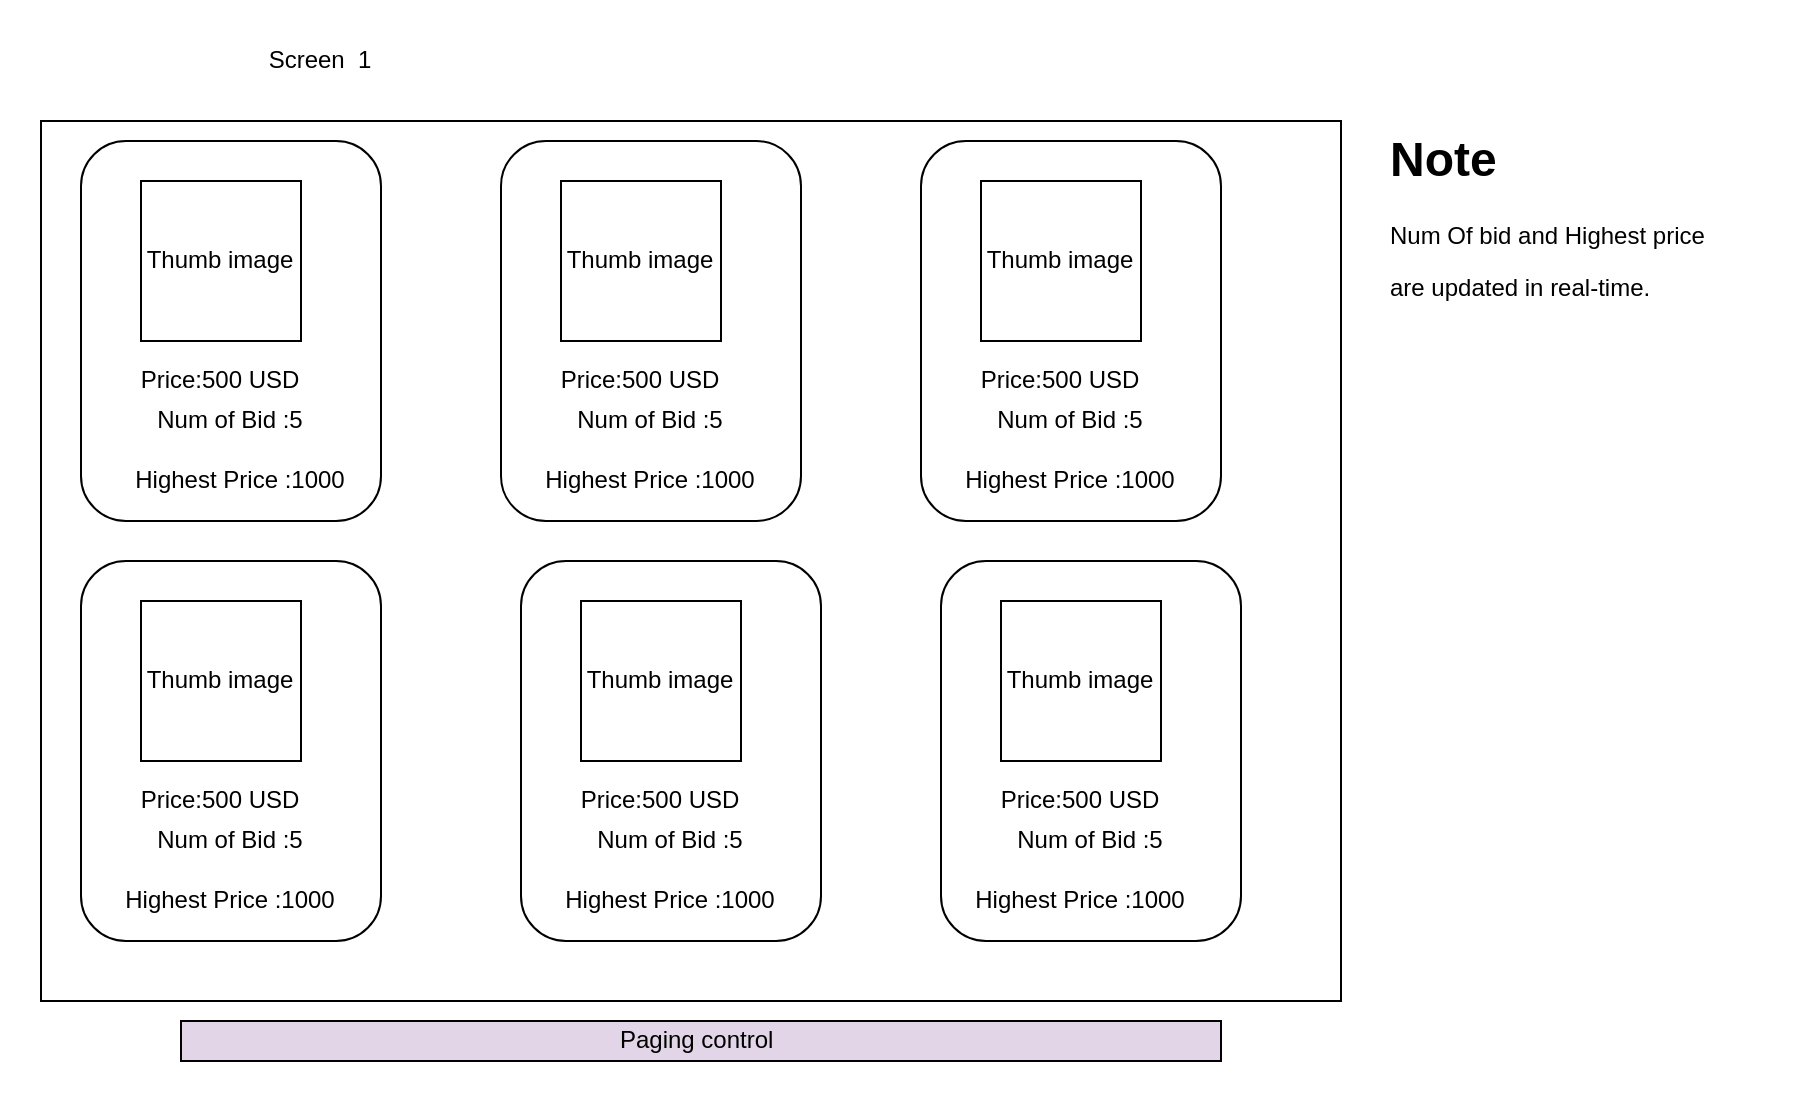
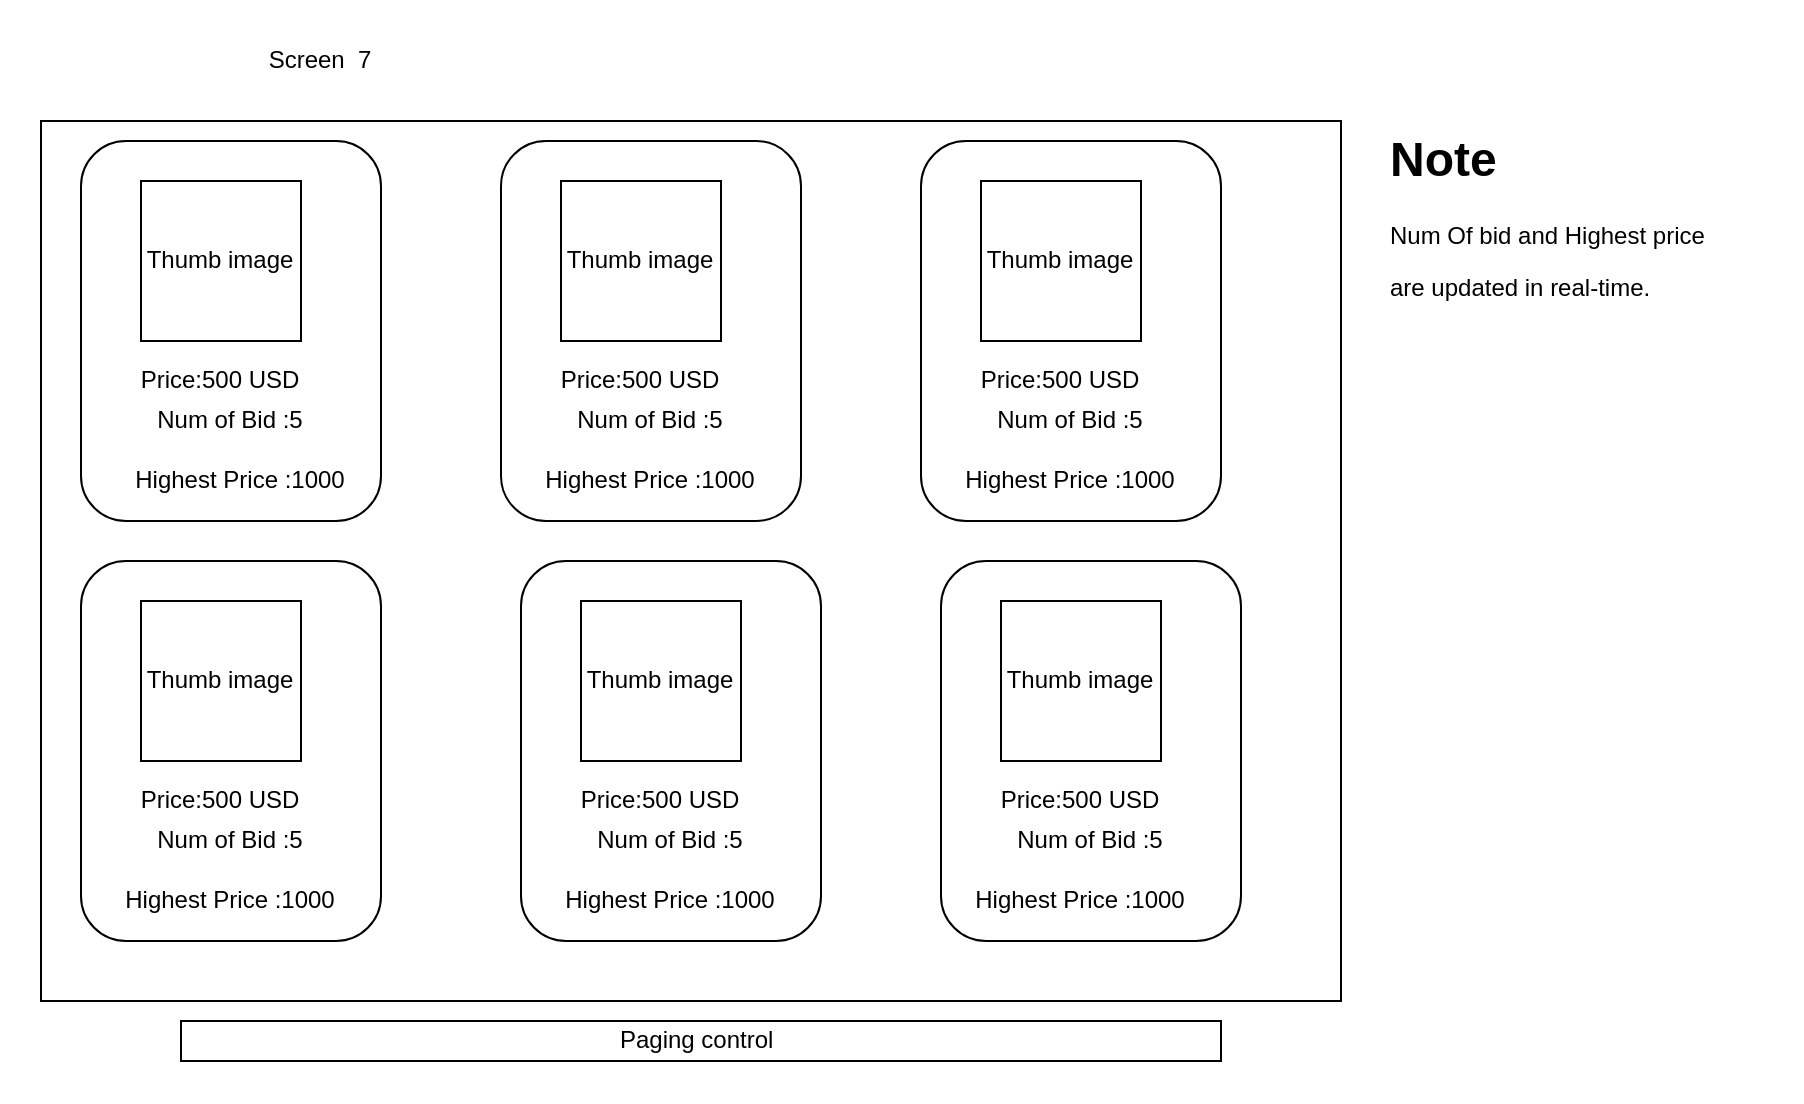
node "Screen 1": label "Screen 1" -> "Screen 7"
node "Paging control": fillcolor #e1d5e7 -> #ffffff
